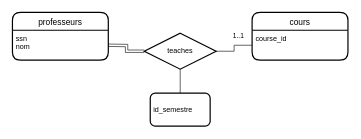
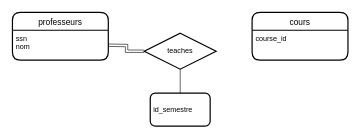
edge "course_id" -- "teaches": removed, label "1..1"
